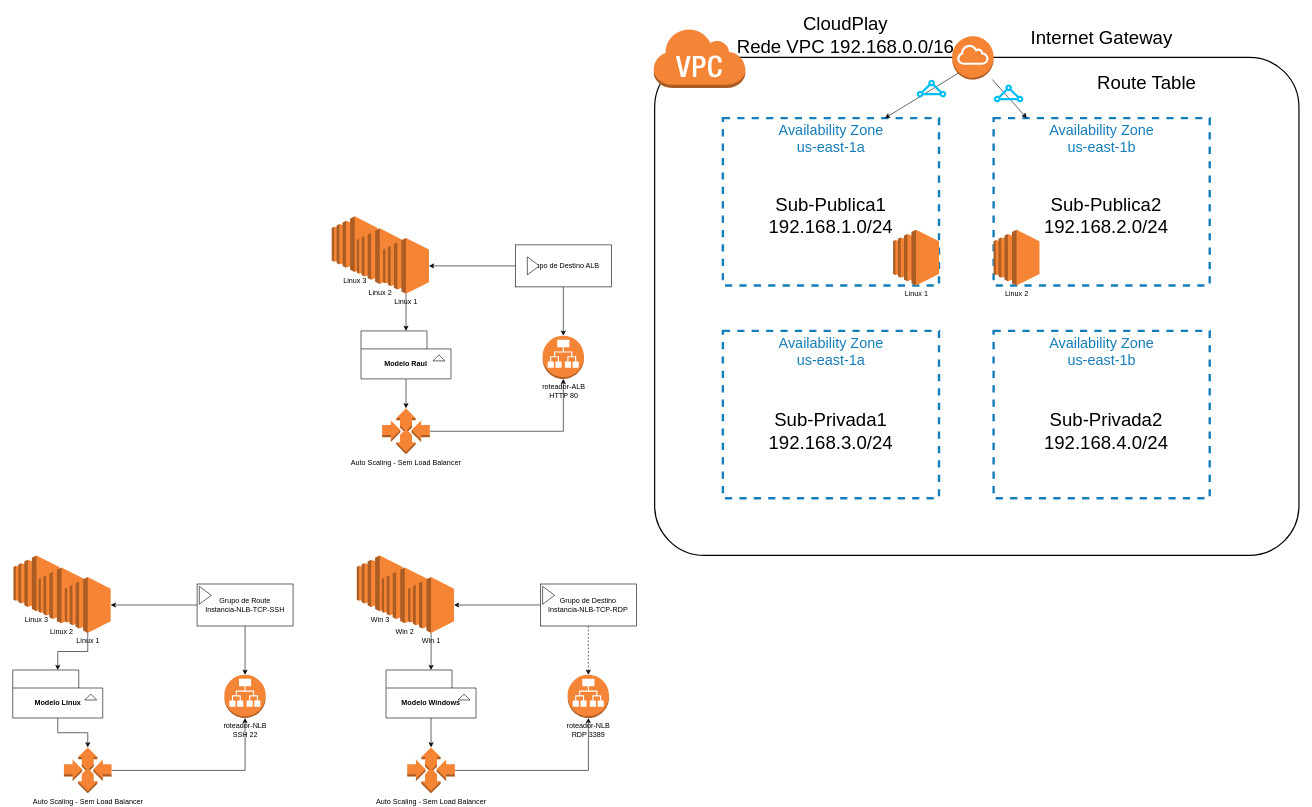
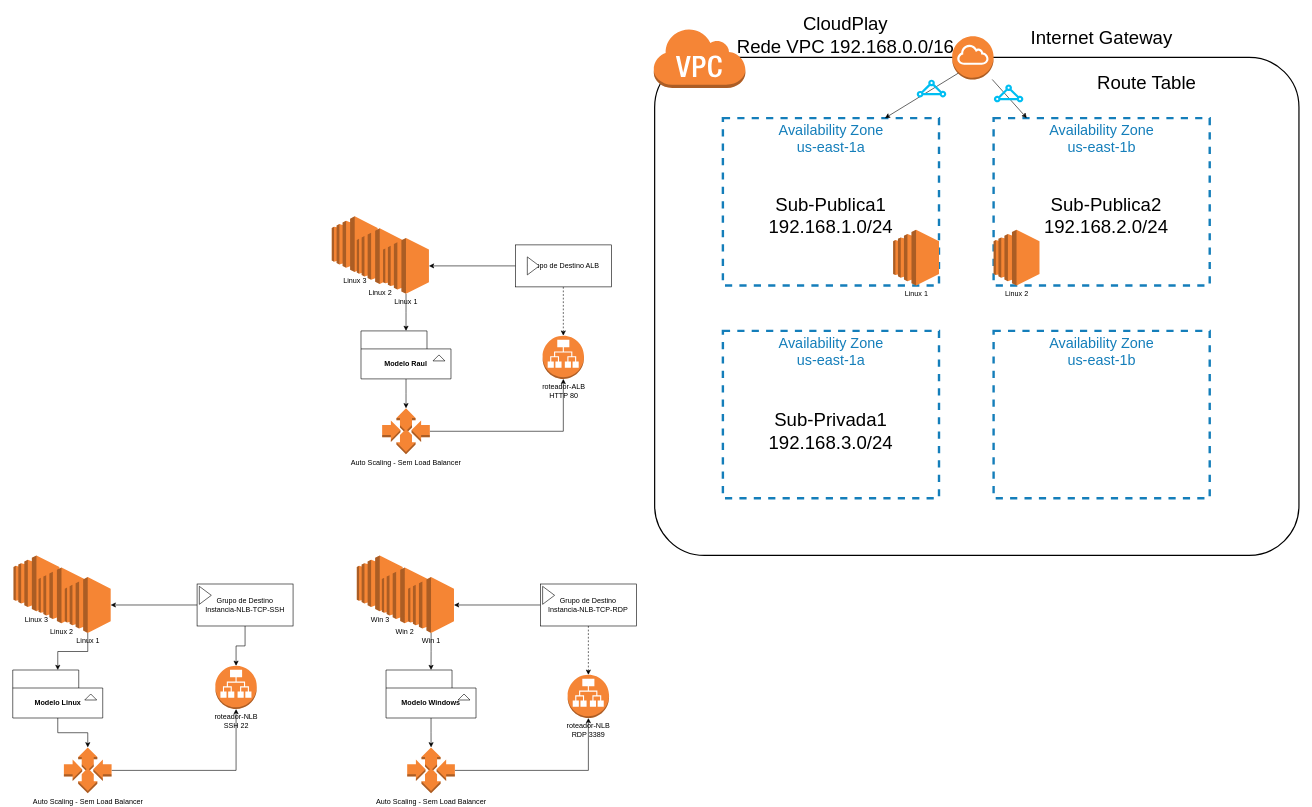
edge "Grupo de Destino ALB" -> "roteador-ALB HTTP 80": style solid -> dashed
node "Sub-Privada2192.168.4.0/24": removed
node "Grupo de Route Instancia-NLB-TCP-SSH": label "Grupo de Route Instancia-NLB-TCP-SSH" -> "Grupo de Destino Instancia-NLB-TCP-SSH"
node "roteador-NLB SSH 22": moved (245, 696) -> (236, 687)
